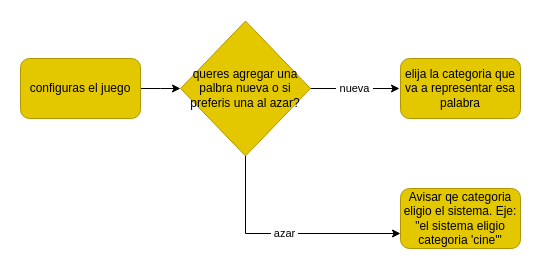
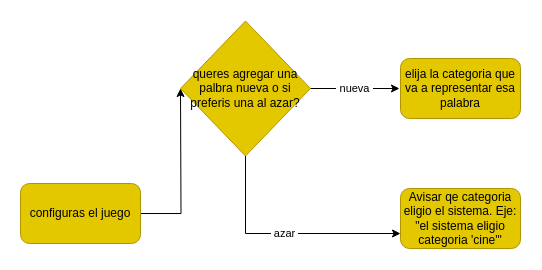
node "configuras el juego": moved (81, 89) -> (81, 214)
